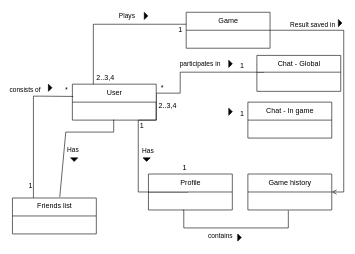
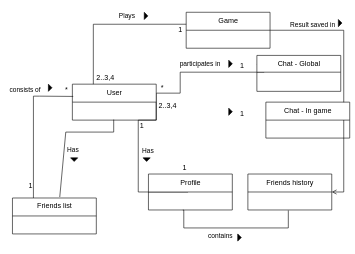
node "Chat - In game": moved (290, 120) -> (308, 120)
node "Game history": label "Game history" -> "Friends history"
